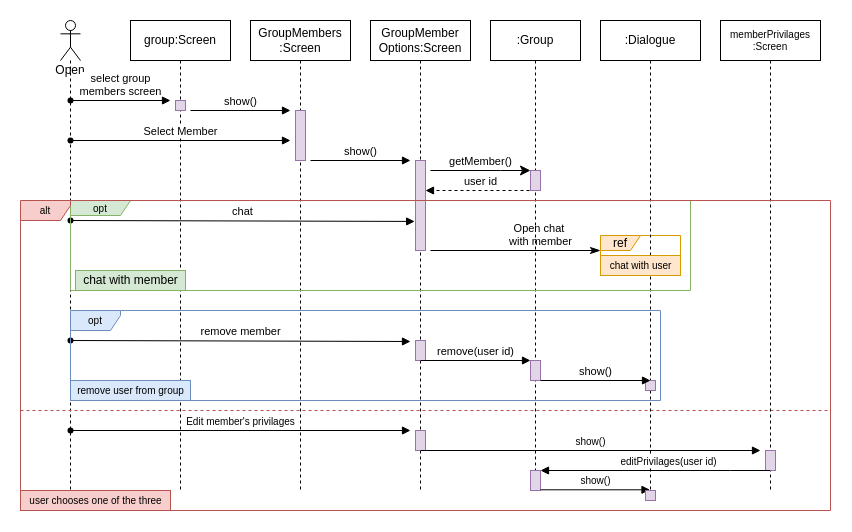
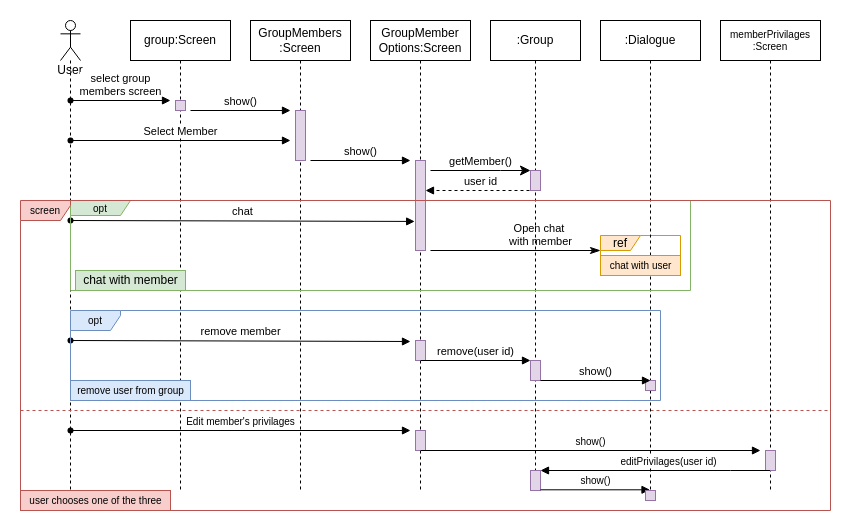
node "Open": label "Open" -> "User"
node "alt": label "alt" -> "screen"
